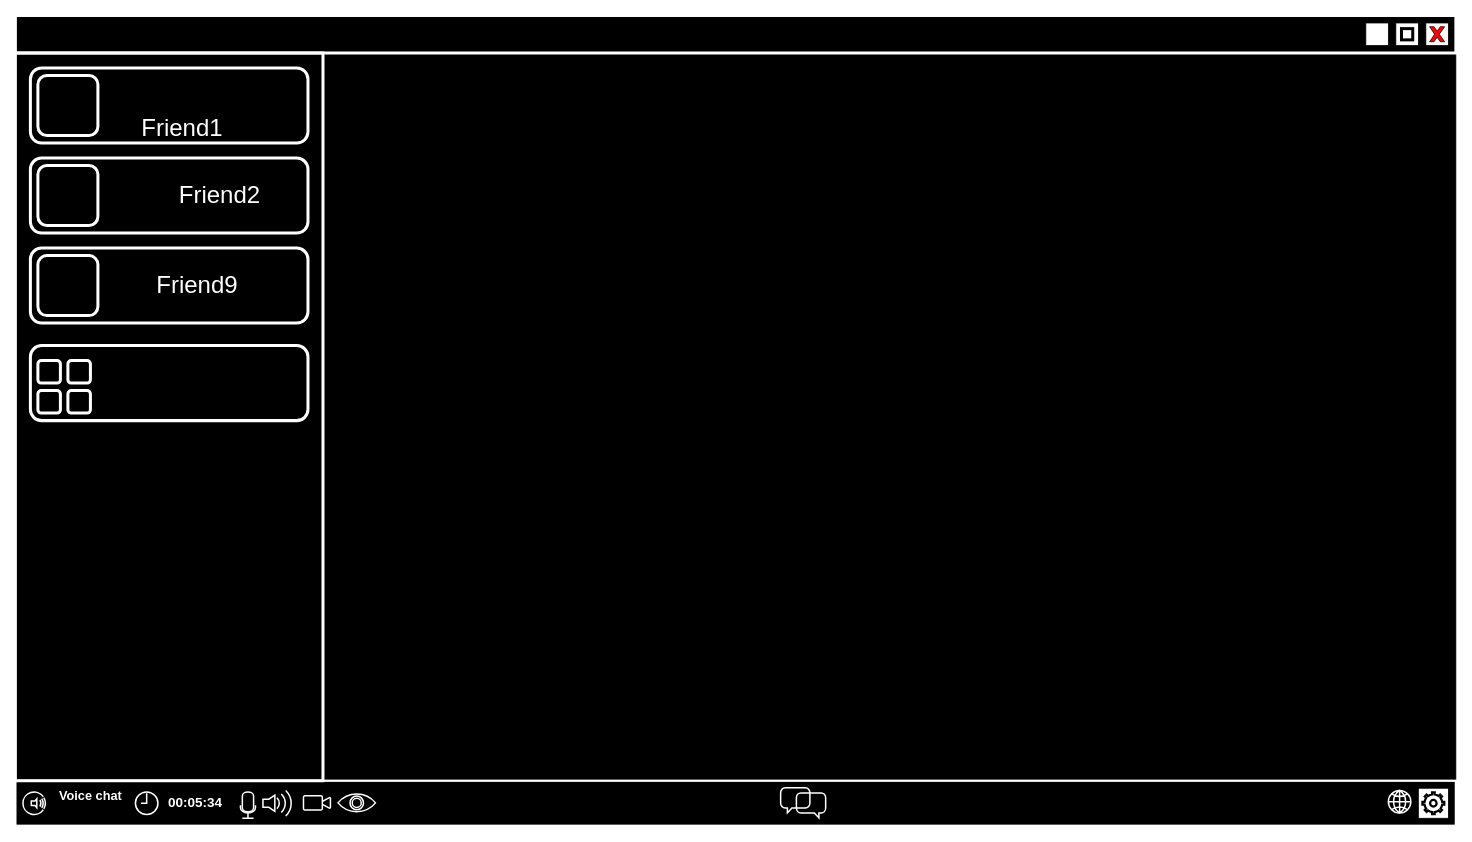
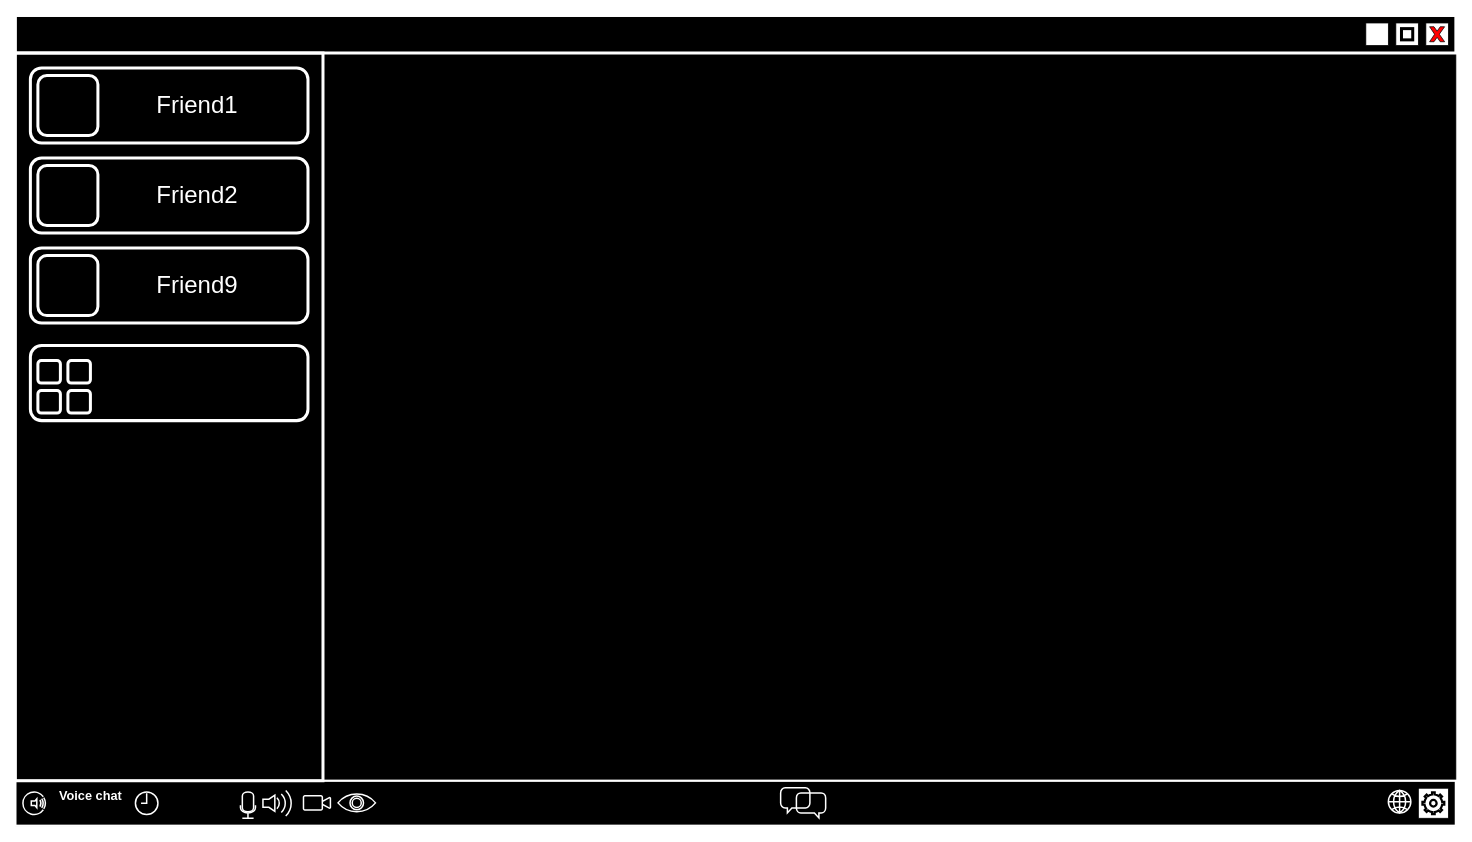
node "Friend1": moved (182, 128) -> (197, 105)
node "Friend2": moved (220, 195) -> (197, 195)
node "00:05:34": removed
